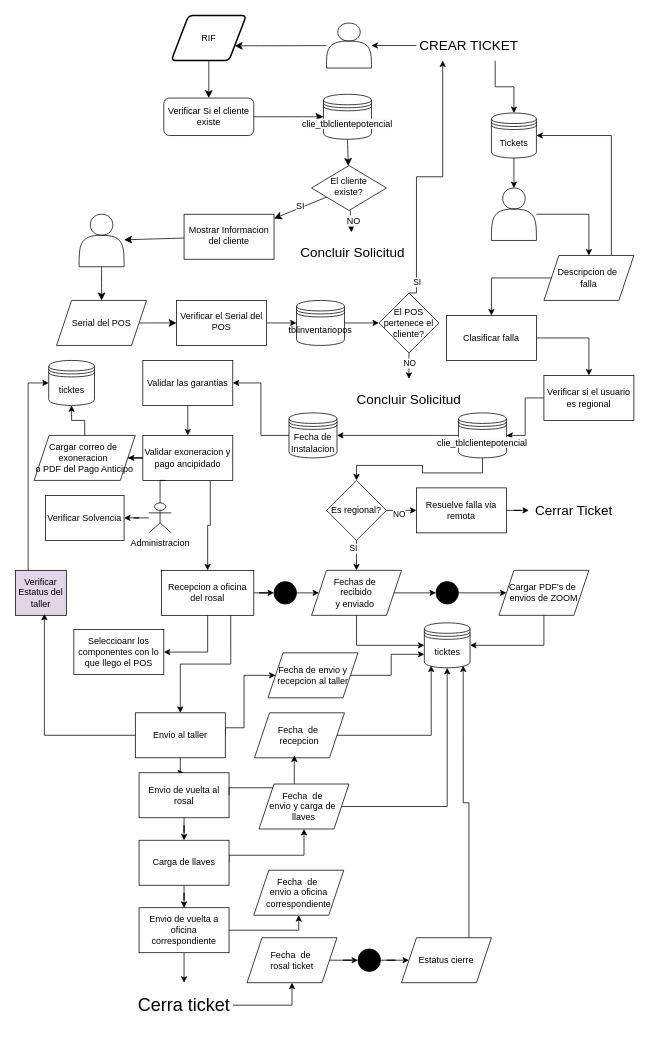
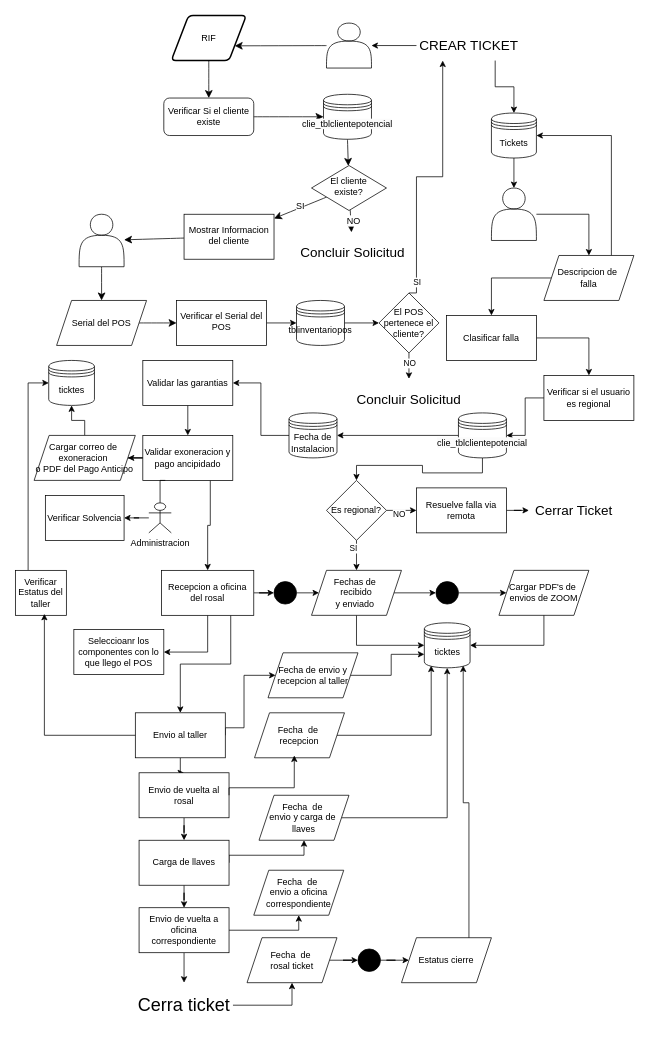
node "Verificar Estatus del taller": fillcolor #e1d5e7 -> #ffffff
node "Fecha de envio y carga de llaves": moved (304, 807) -> (304, 818)
